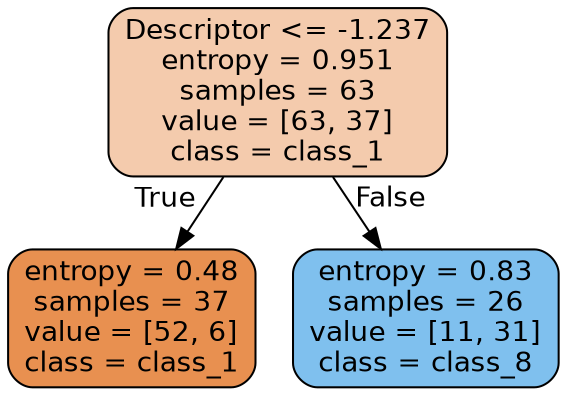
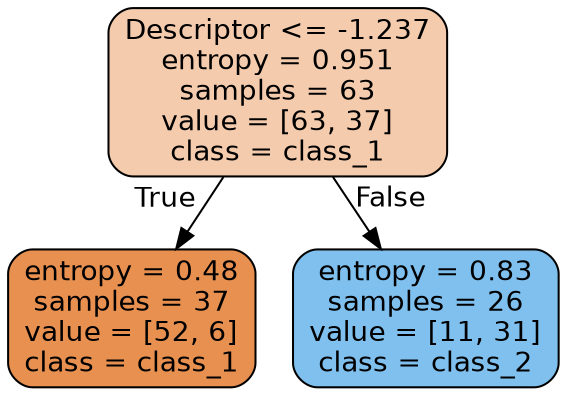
node "entropy = 0.83 samples = 26 value = [11, 31] class = class_8": label "entropy = 0.83 samples = 26 value = [11, 31] class = class_8" -> "entropy = 0.83 samples = 26 value = [11, 31] class = class_2"
